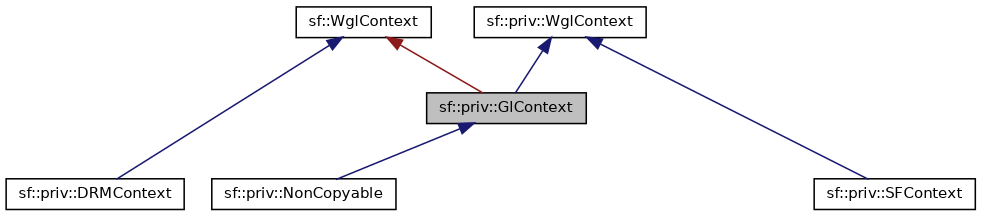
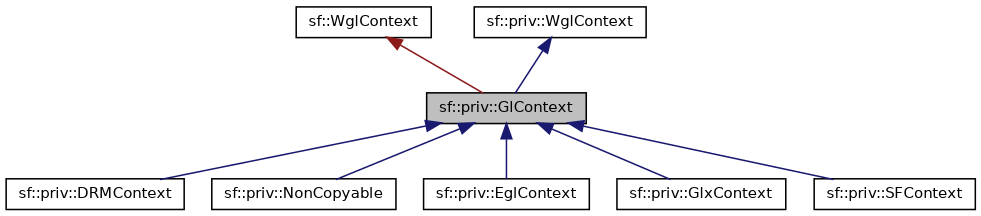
edge "sf::priv::DRMContext" -> "sf::WglContext": now "sf::priv::DRMContext" -> "sf::priv::GlContext"
edge "sf::priv::SFContext" -> "sf::priv::WglContext": now "sf::priv::SFContext" -> "sf::priv::GlContext"
node "sf::priv::EglContext": added
node "sf::priv::GlxContext": added
